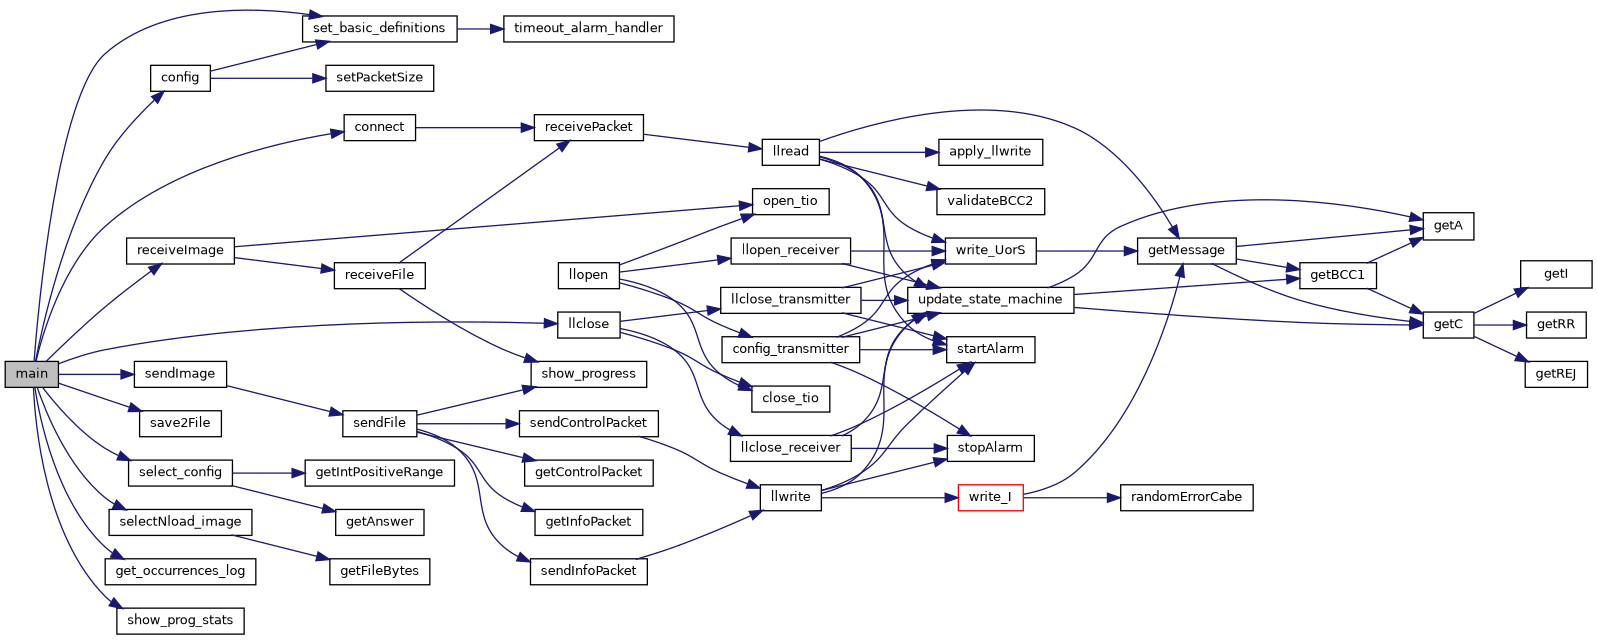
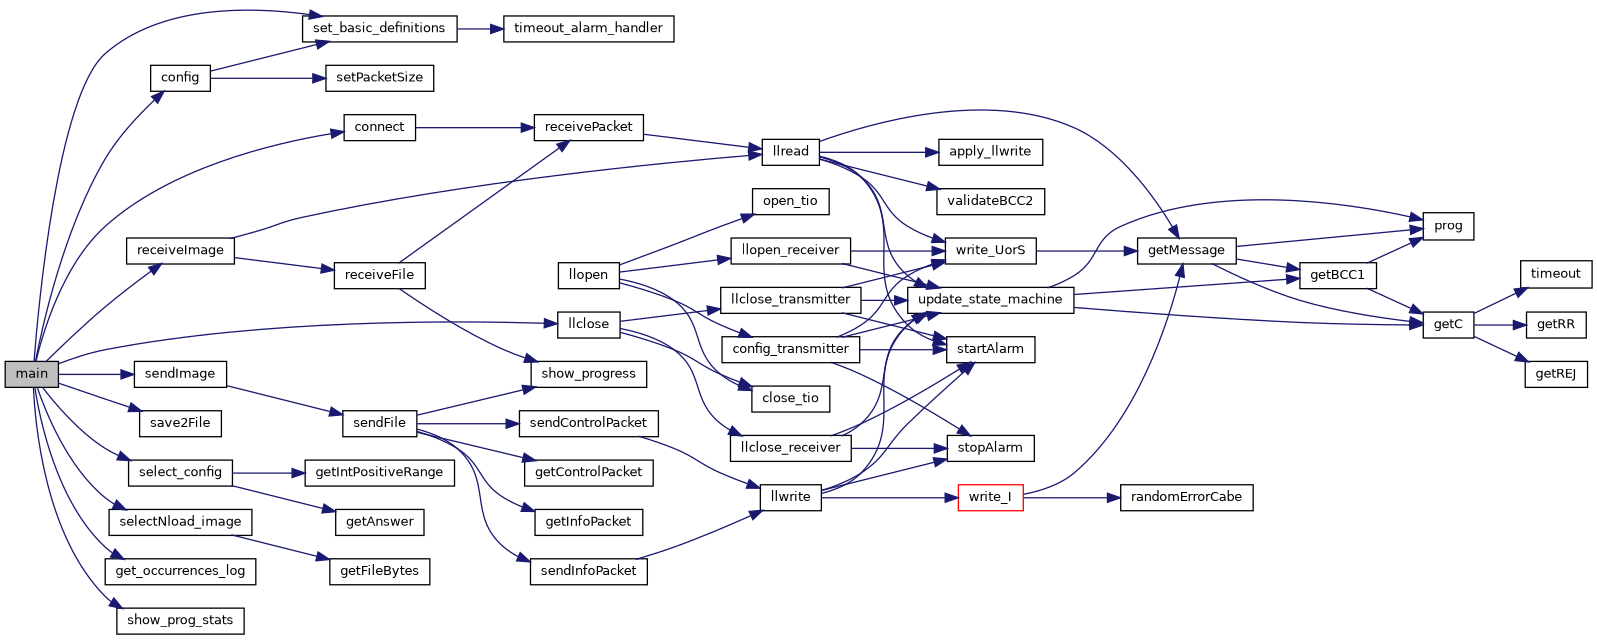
edge "receiveImage" -> "open_tio": now "receiveImage" -> "llread"
node "getA": label "getA" -> "prog"
node "getI": label "getI" -> "timeout"
